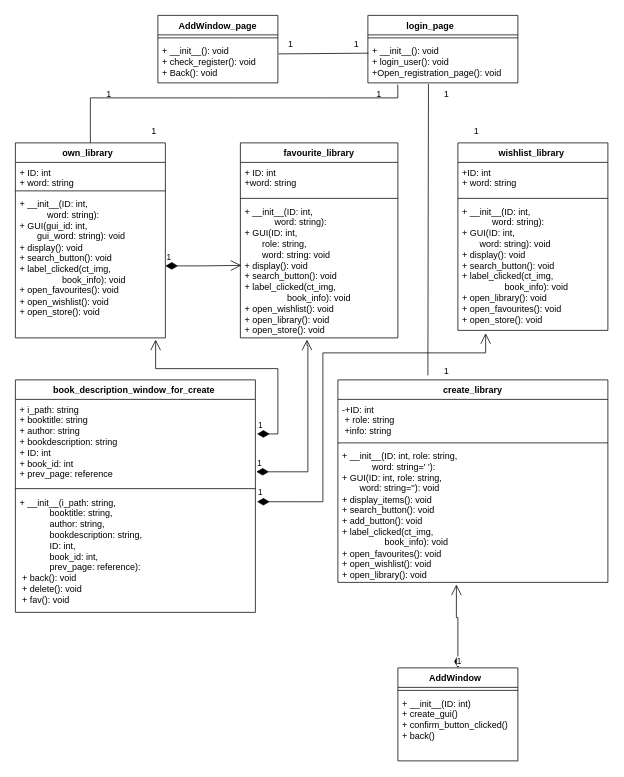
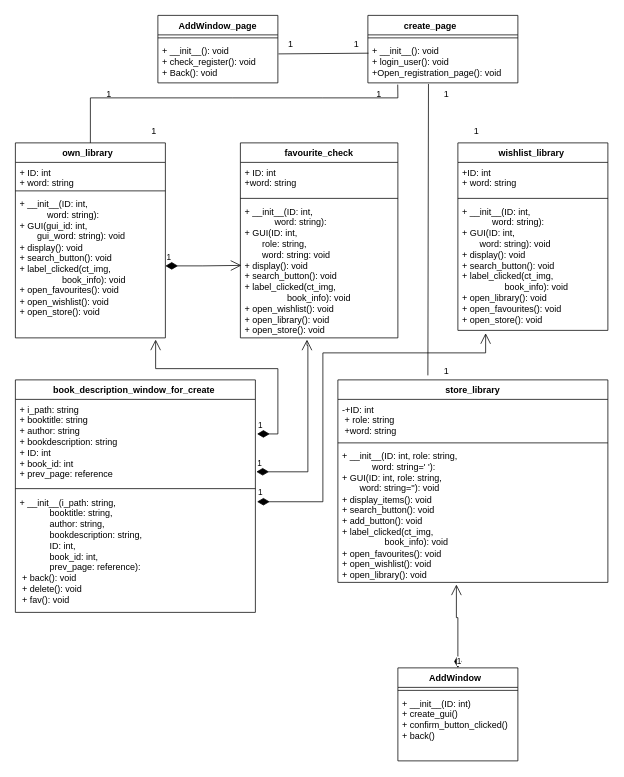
node "login_page": label "login_page" -> "create_page"
node "favourite_library": label "favourite_library" -> "favourite_check"
node "create_library": label "create_library" -> "store_library"
node "-+ID: int + role: string +info: string": label "-+ID: int + role: string +info: string" -> "-+ID: int + role: string +word: string"
